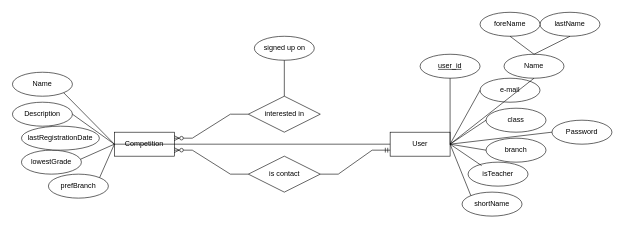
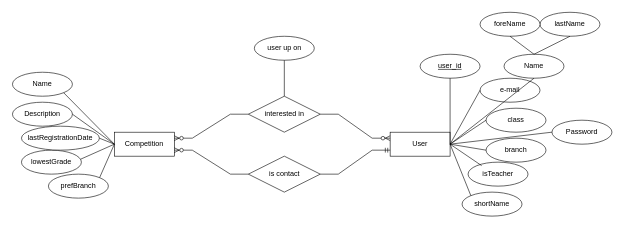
node "signed up on": label "signed up on" -> "user up on"
edge "interested in" -> "User": added
edge "Competition" -- "User": now "Competition" -- "lastRegistrationDate"
